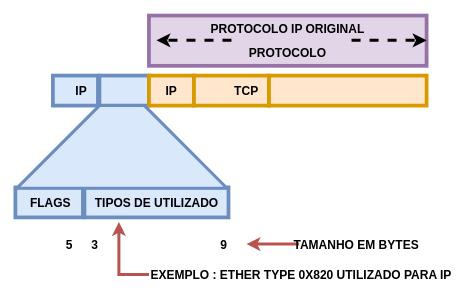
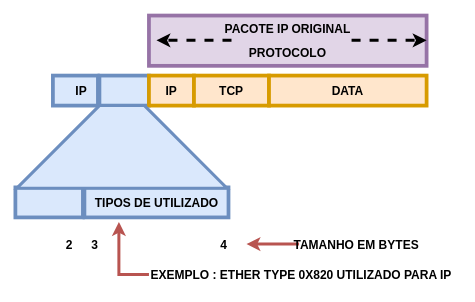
node "PROTOCOLO IP ORIGINAL": label "PROTOCOLO IP ORIGINAL" -> "PACOTE IP ORIGINAL"
node "TCP": moved (246, 90) -> (231, 90)
node "DATA": added
node "FLAGS": removed
node "5": label "5" -> "2"
node "9": label "9" -> "4"
